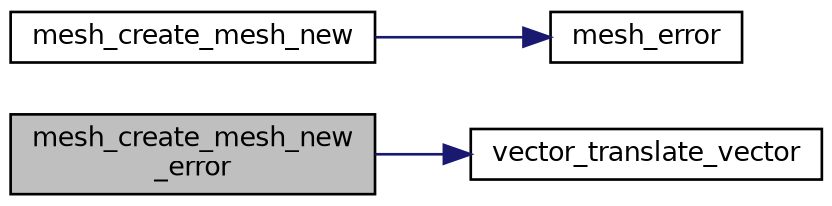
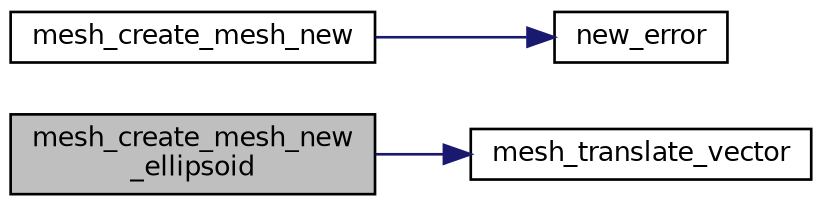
node "mesh_error": label "mesh_error" -> "new_error"
node "mesh_create_mesh_new _error": label "mesh_create_mesh_new _error" -> "mesh_create_mesh_new _ellipsoid"
node "vector_translate_vector": label "vector_translate_vector" -> "mesh_translate_vector"
